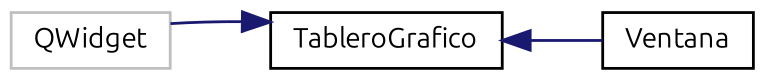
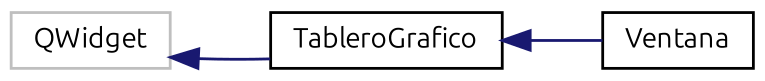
edge "QWidget" -> "TableroGrafico": reversed
